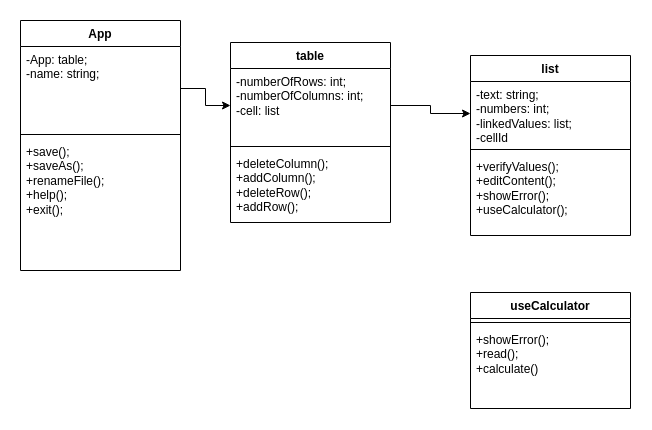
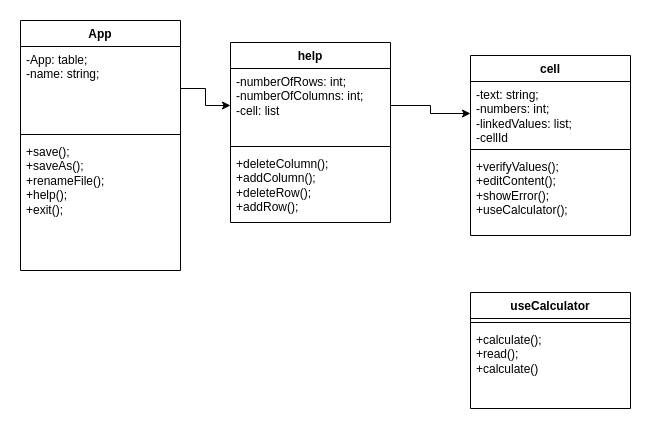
node "table": label "table" -> "help"
node "list": label "list" -> "cell"
node "+showError(); +read();+calculate()": label "+showError(); +read();+calculate()" -> "+calculate(); +read();+calculate()"
